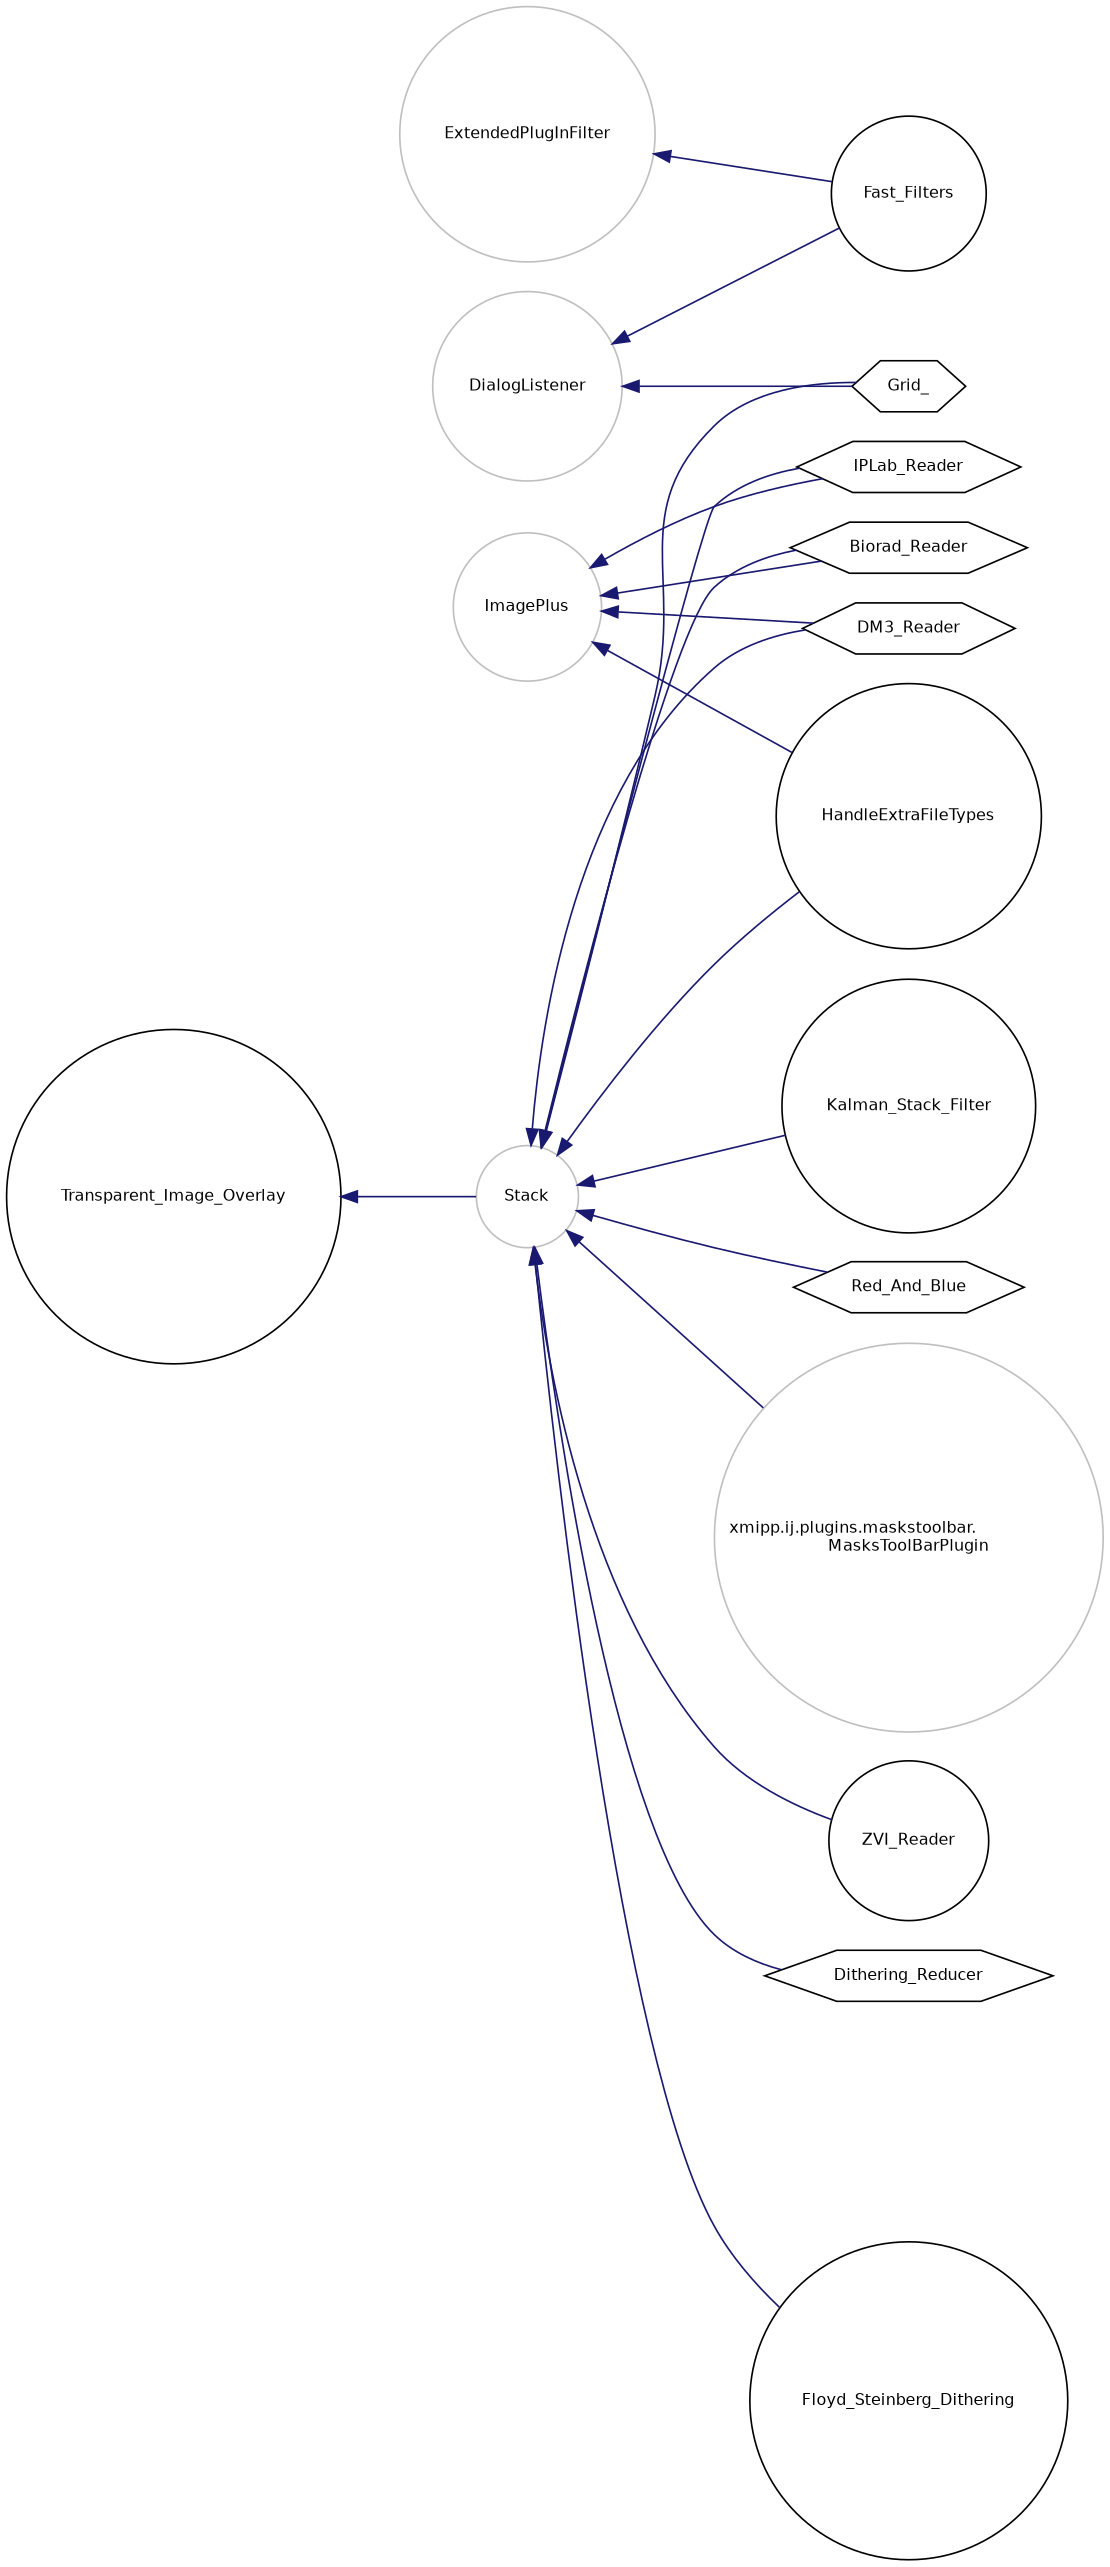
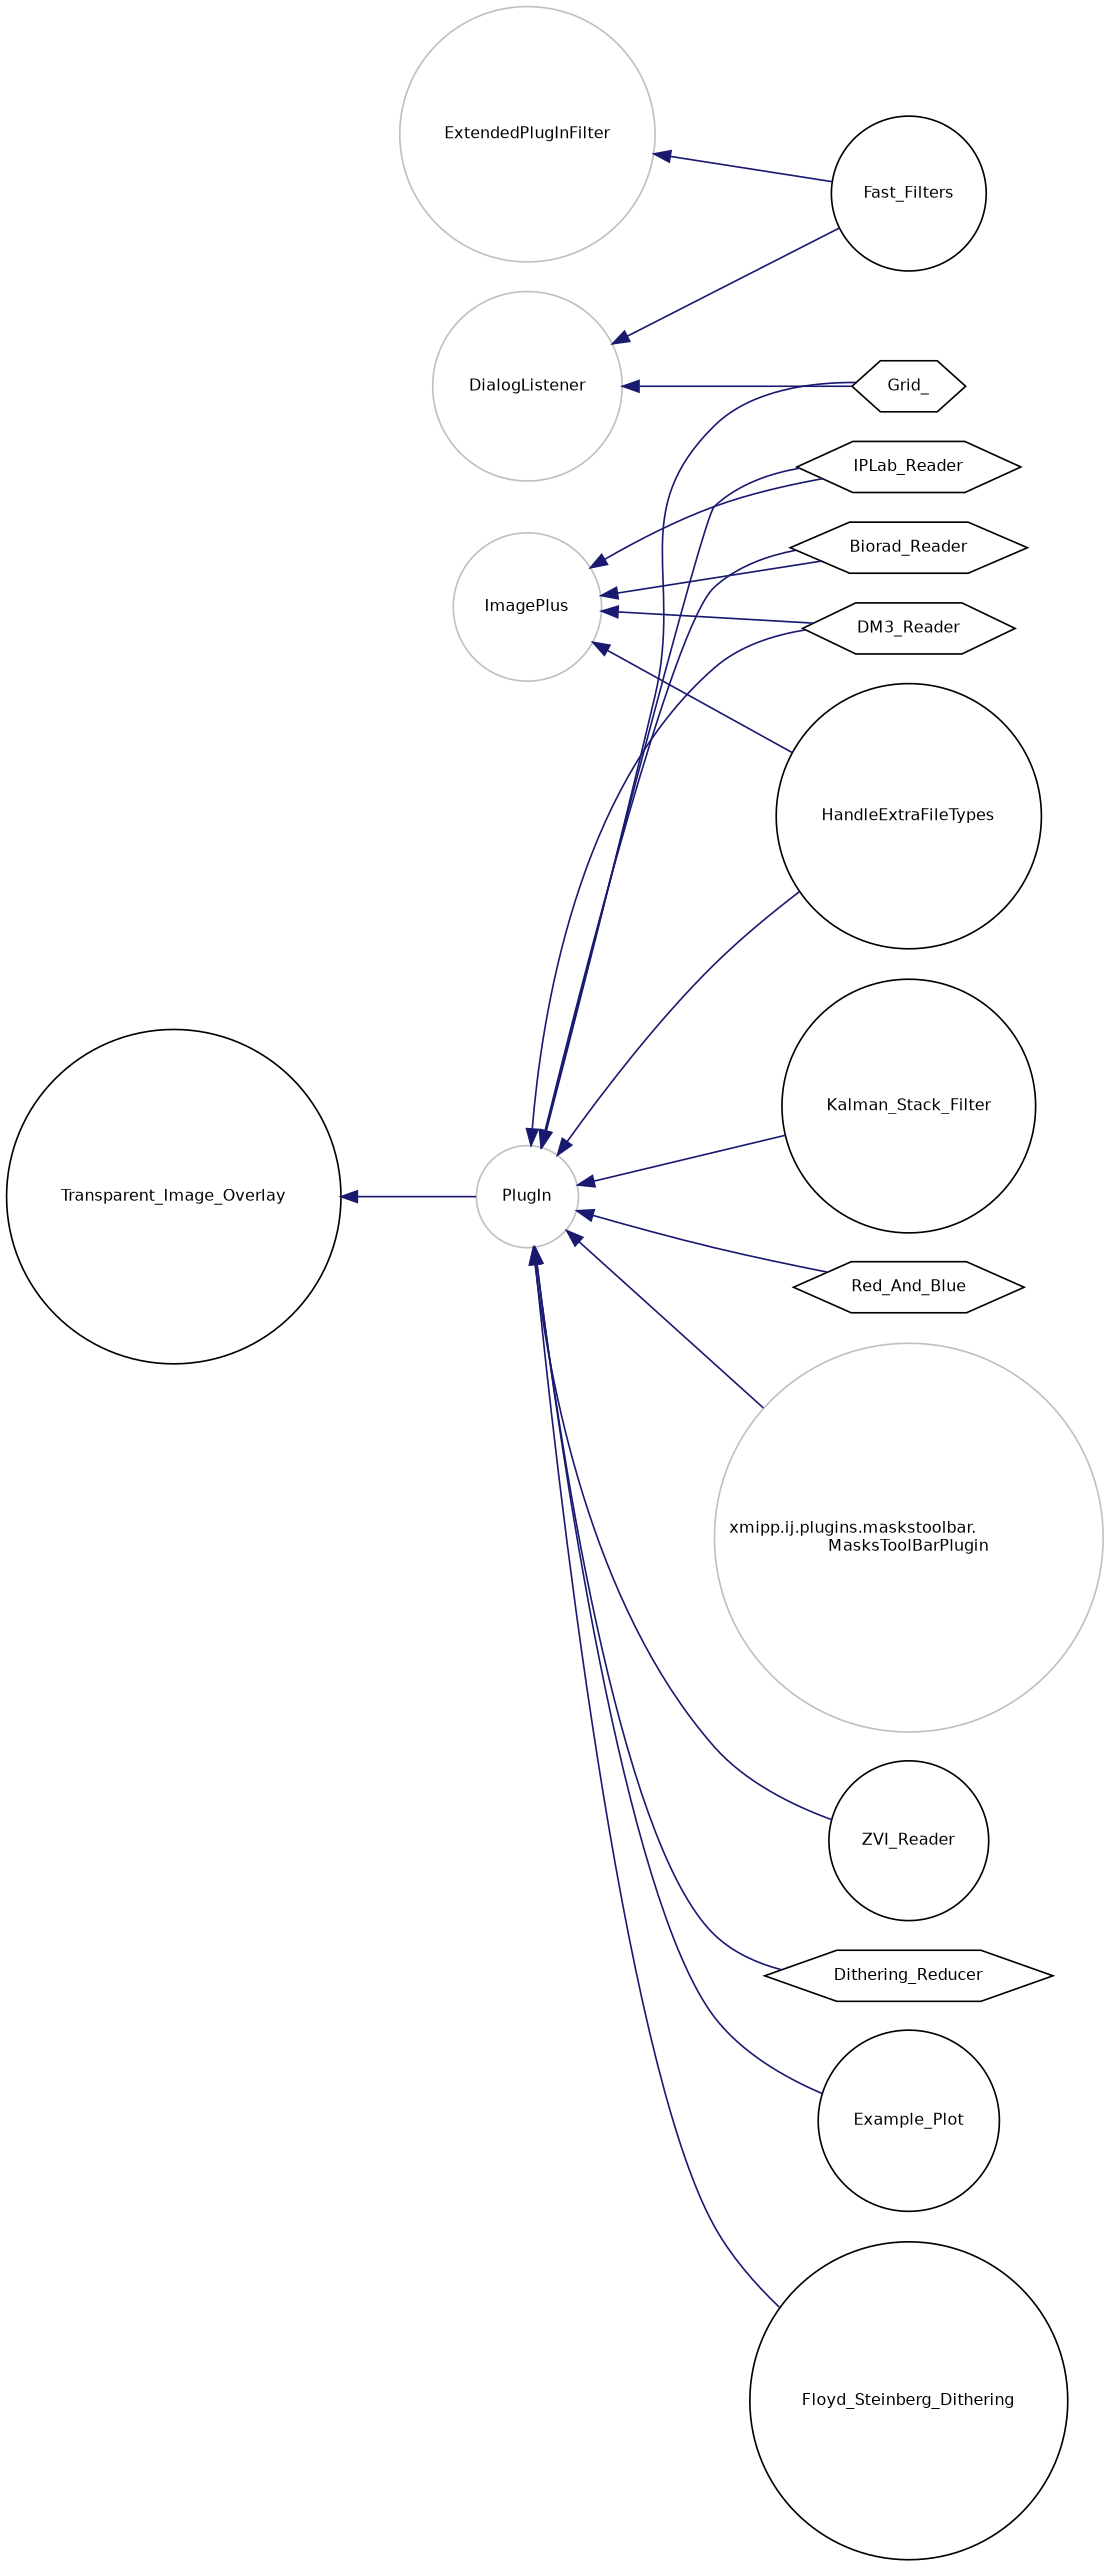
node "Stack": label "Stack" -> "PlugIn"
node "Example_Plot": added
